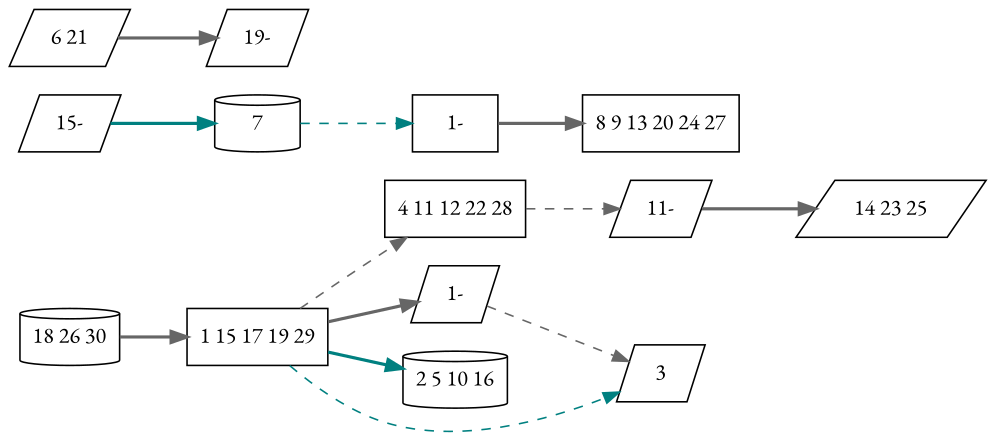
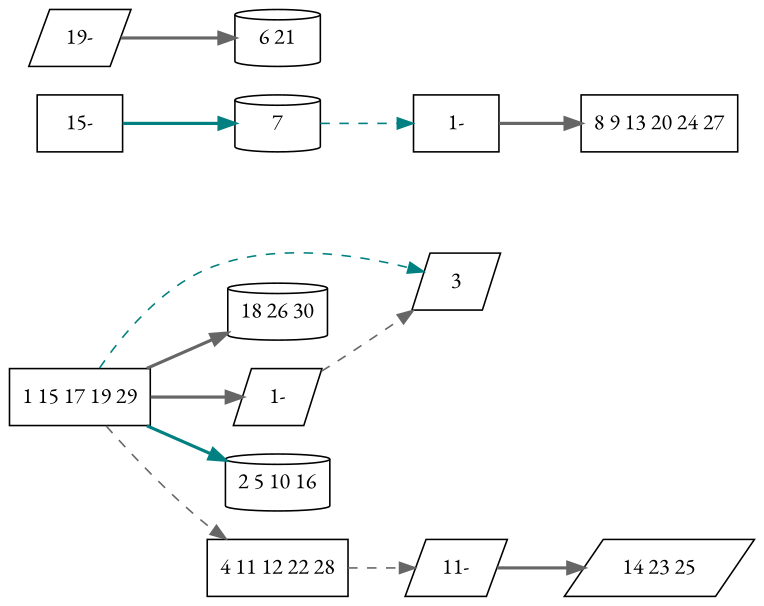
node "6 21": shape parallelogram -> cylinder
edge "6 21" -> "19-": reversed
node "15-": shape parallelogram -> box
edge "18 26 30" -> "1 15 17 19 29": reversed
